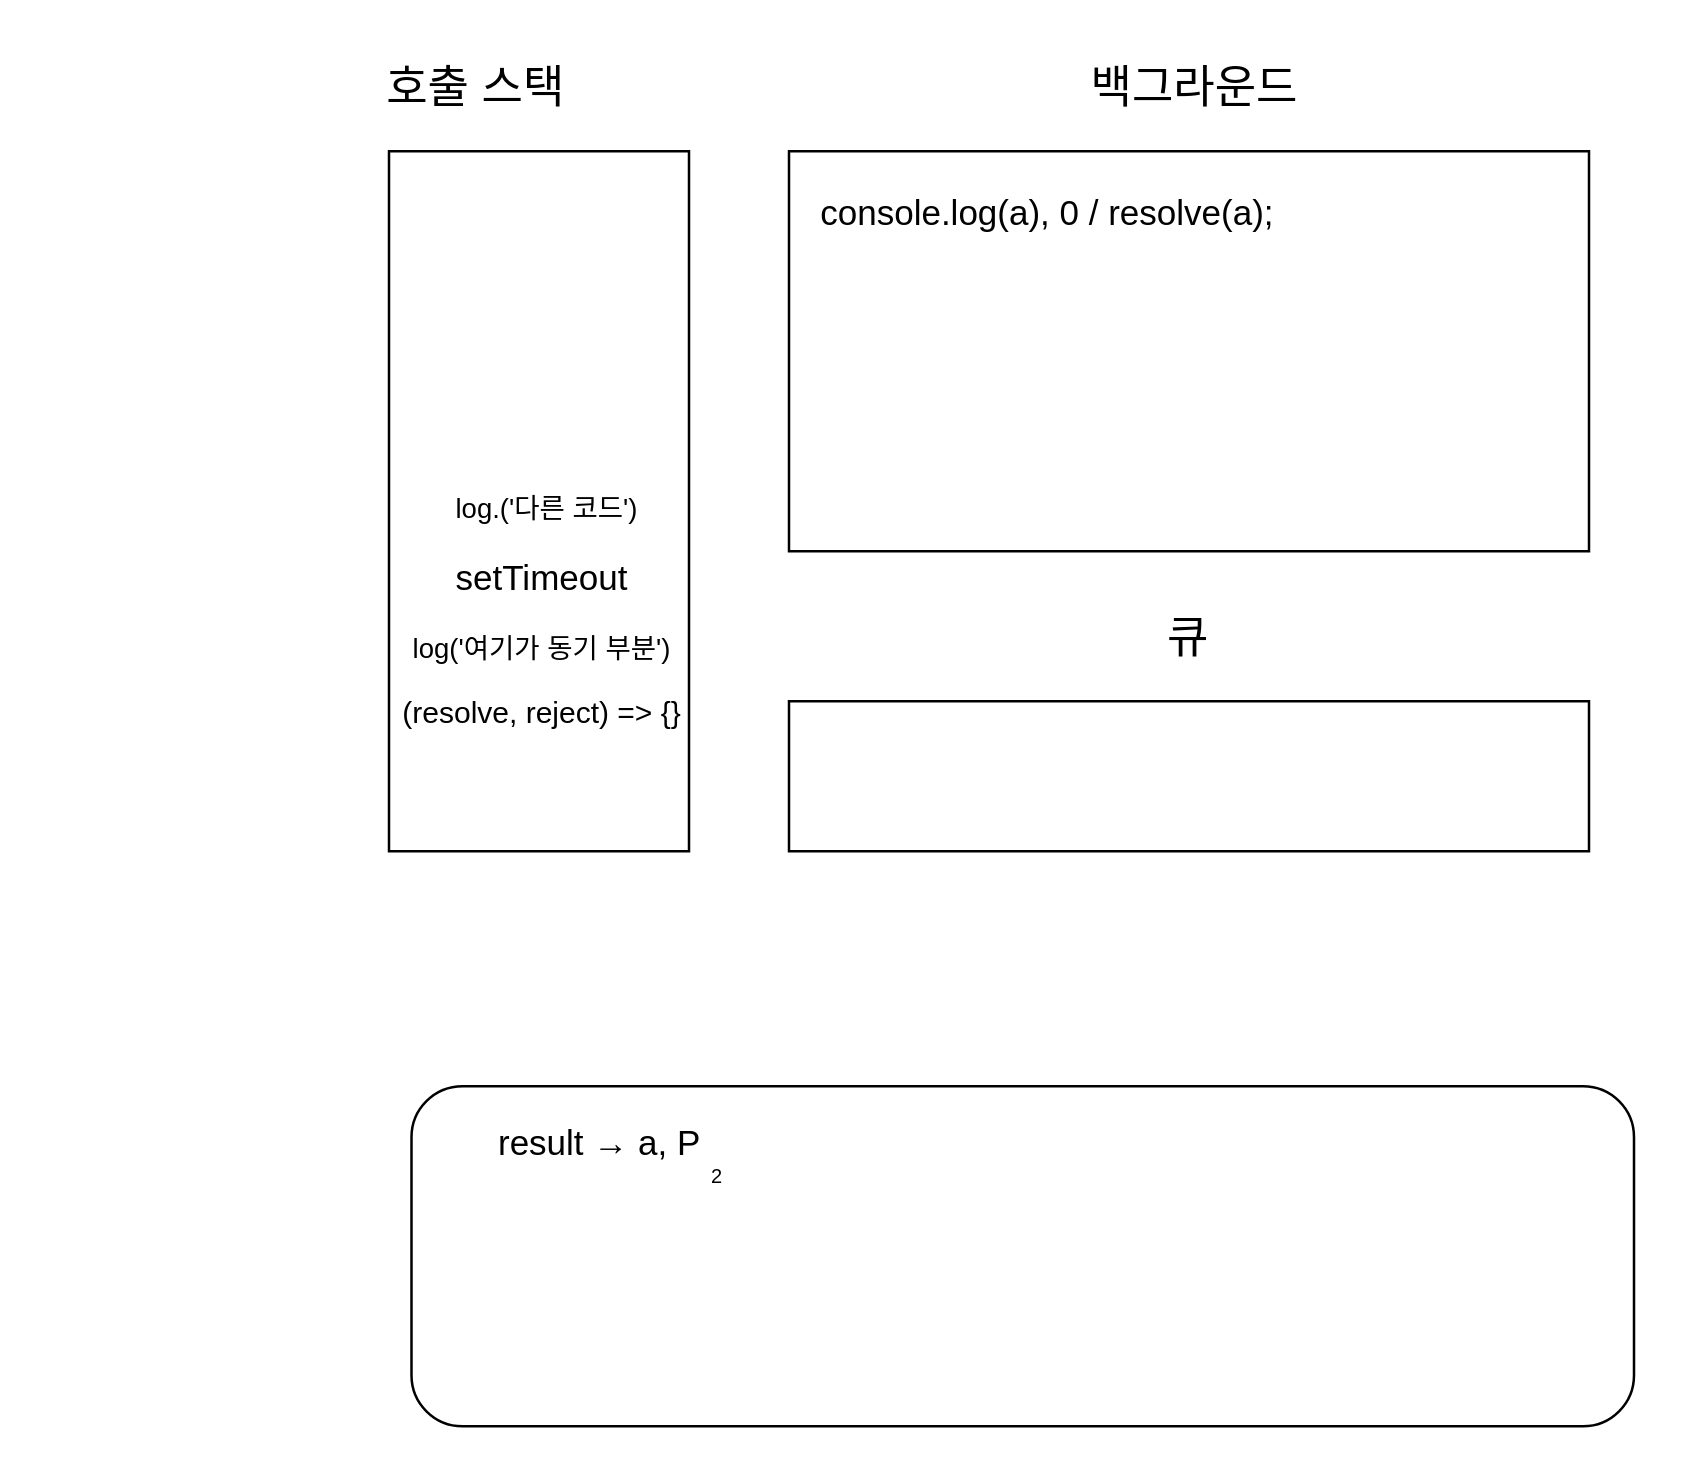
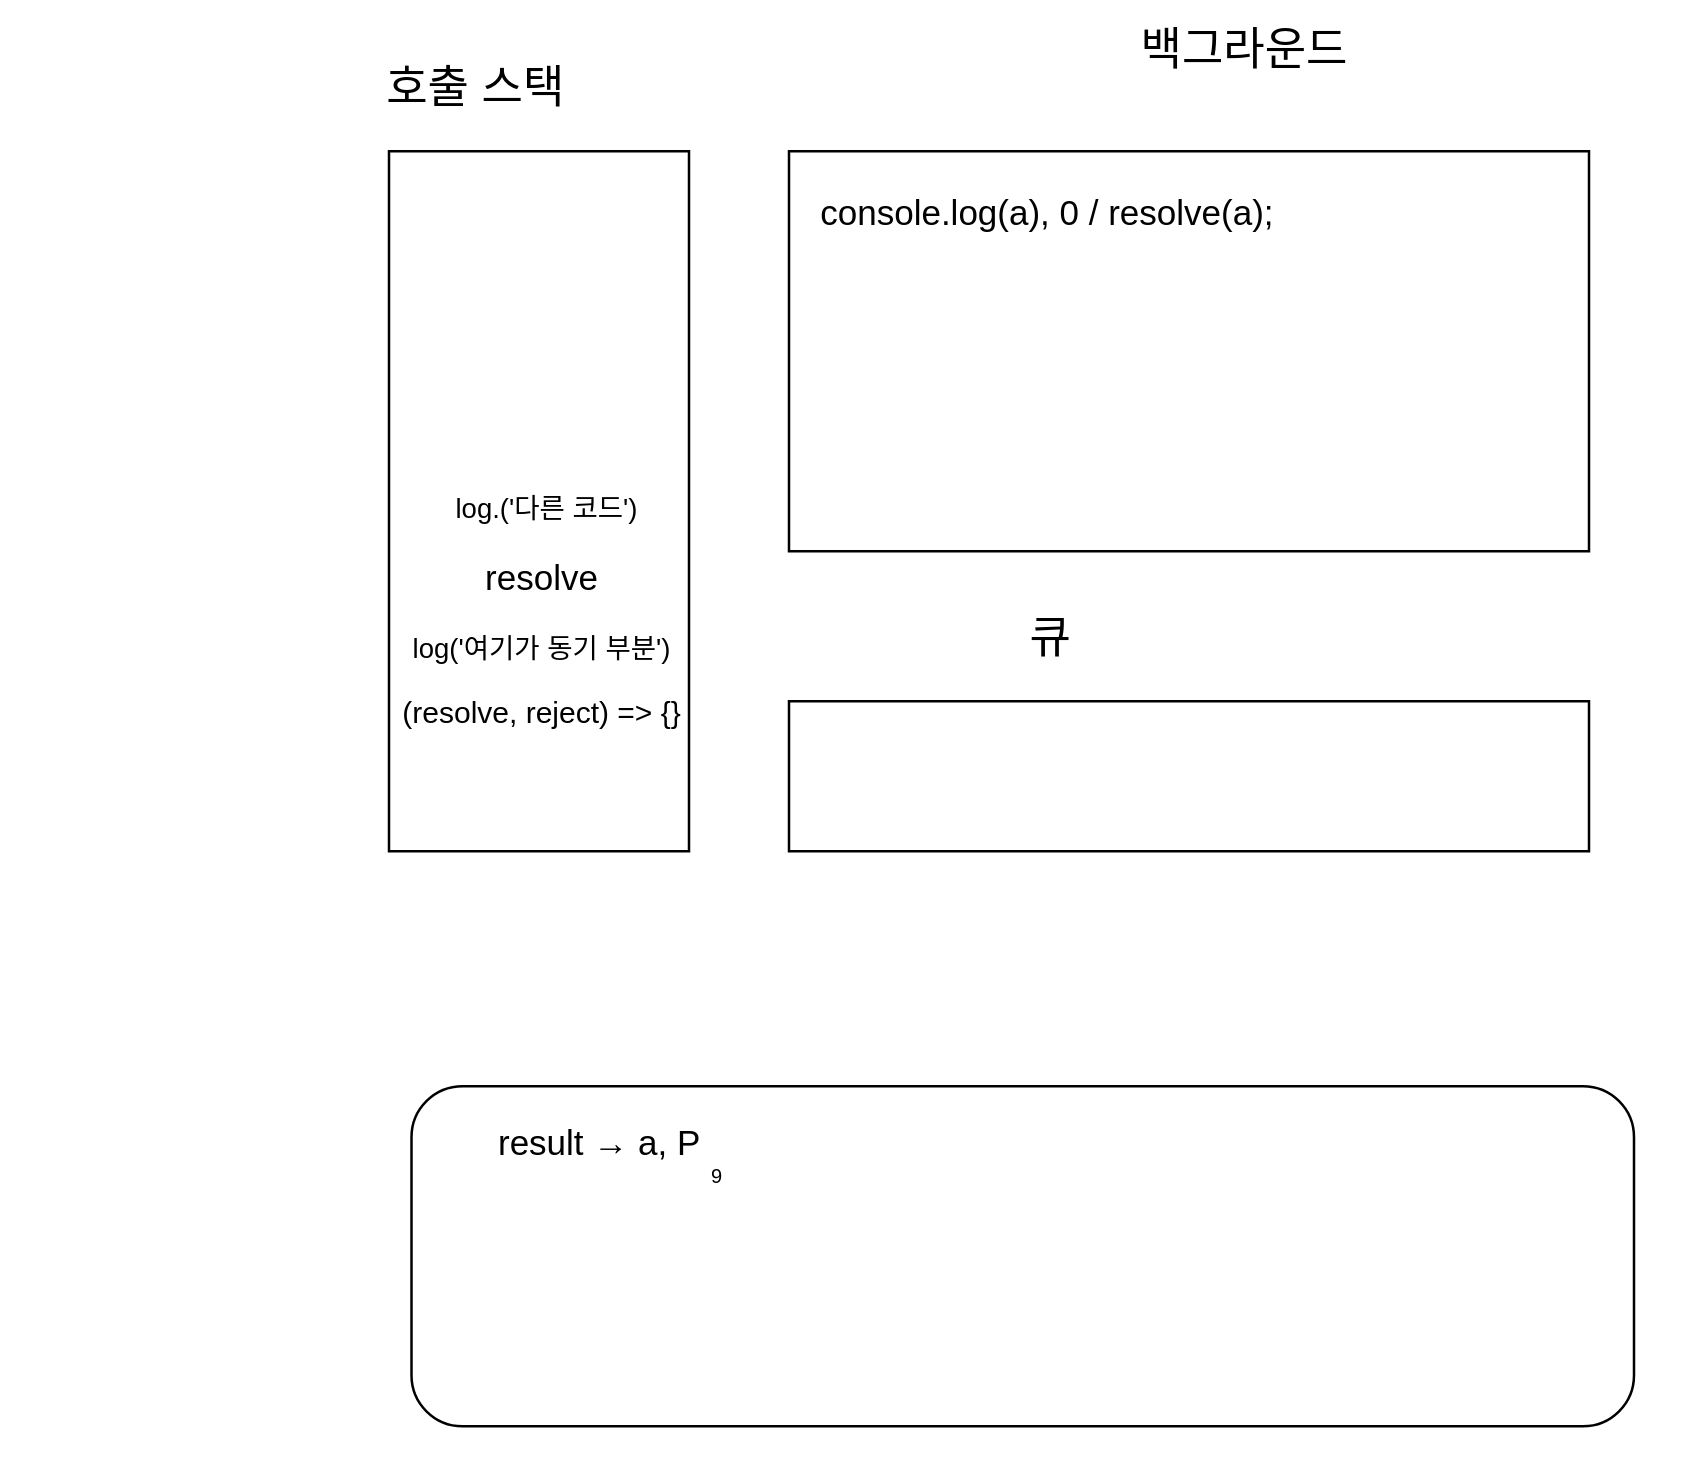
node "백그라운드": moved (1195, 89) -> (1245, 51)
node "setTimeout": label "setTimeout" -> "resolve"
node "큐": moved (1189, 639) -> (1051, 639)
node "2": label "2" -> "9"
